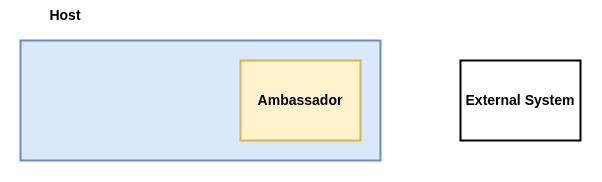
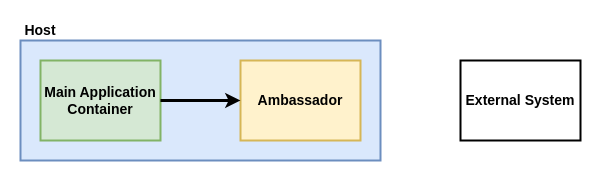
node "Host": moved (66, 16) -> (41, 31)
node "Main Application Container": added
edge "Main Application Container" -> "Ambassador": added
